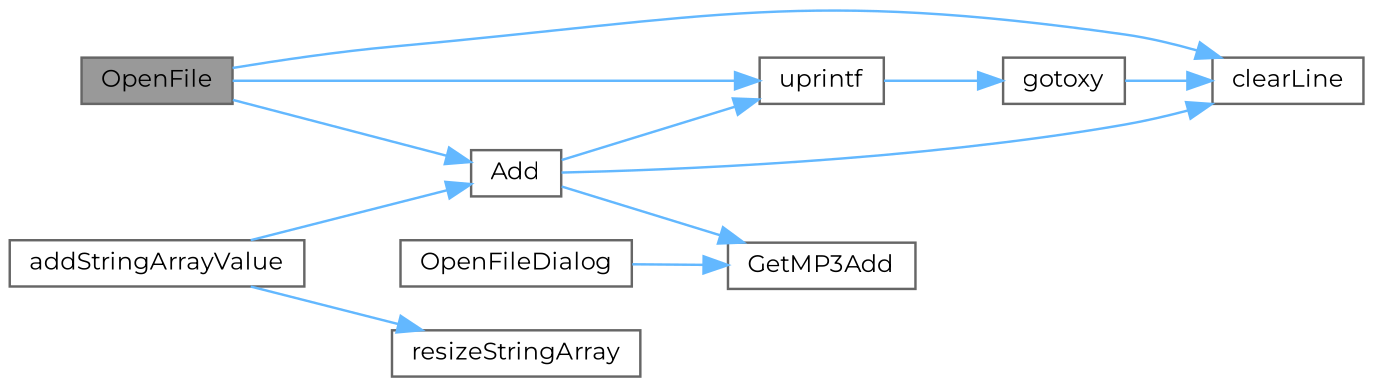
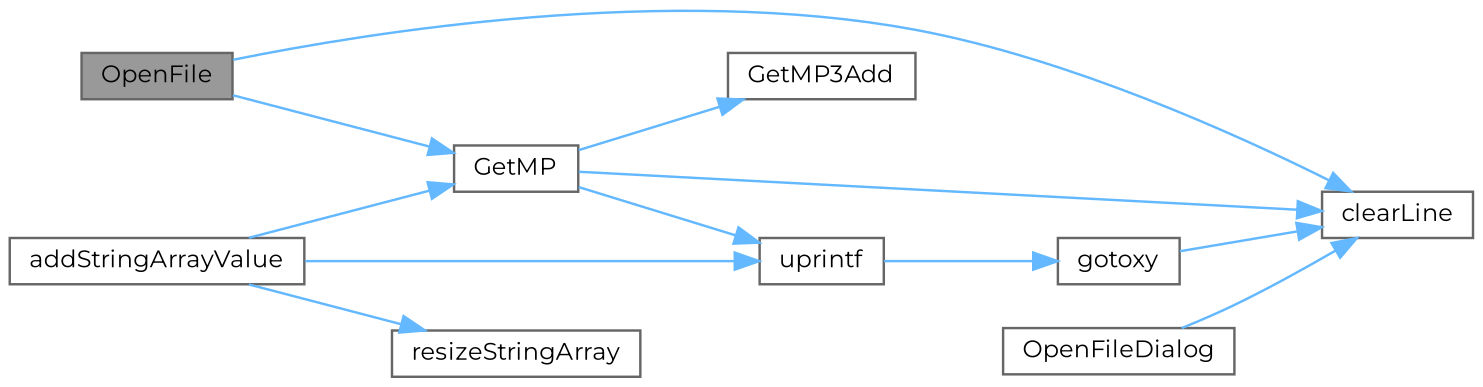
edge "OpenFile" -> "uprintf": now "addStringArrayValue" -> "uprintf"
node "Add": label "Add" -> "GetMP"
edge "OpenFileDialog" -> "GetMP3Add": now "OpenFileDialog" -> "clearLine"
